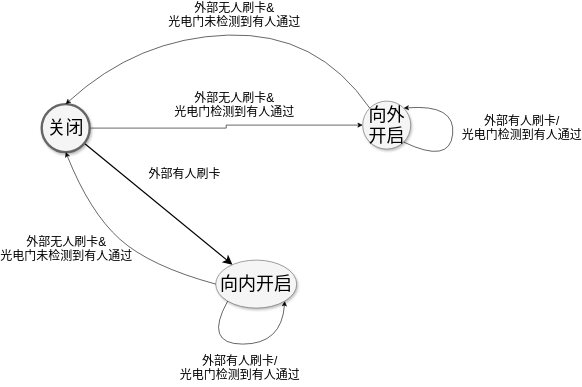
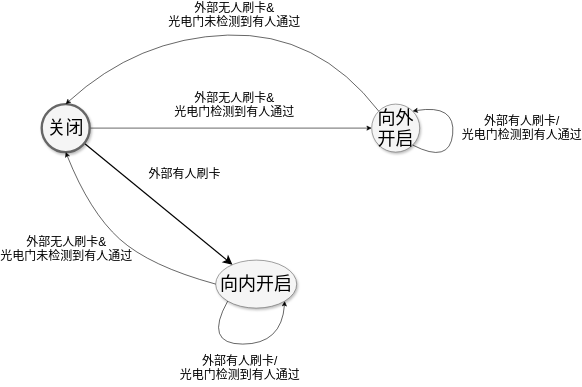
node "向外开启": moved (387, 125) -> (396, 128)
